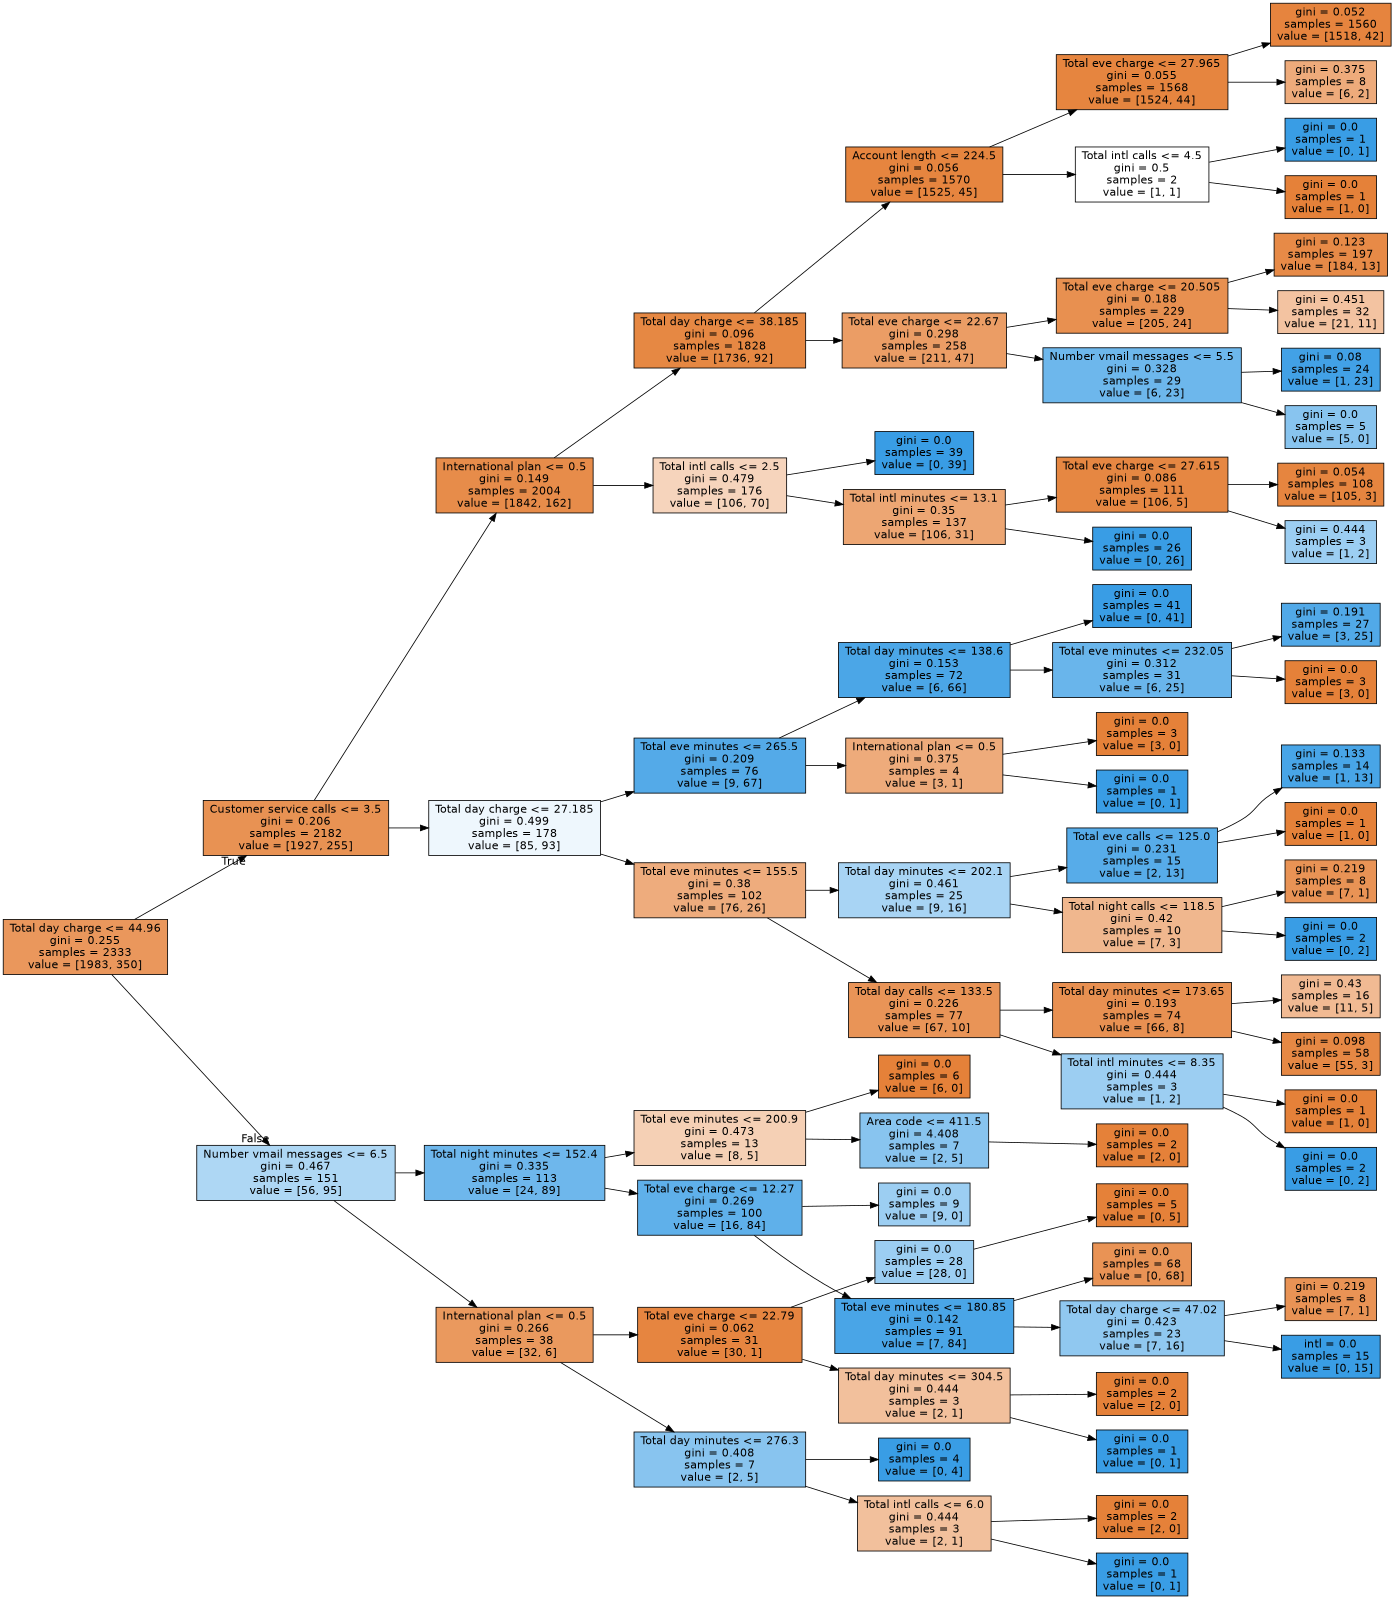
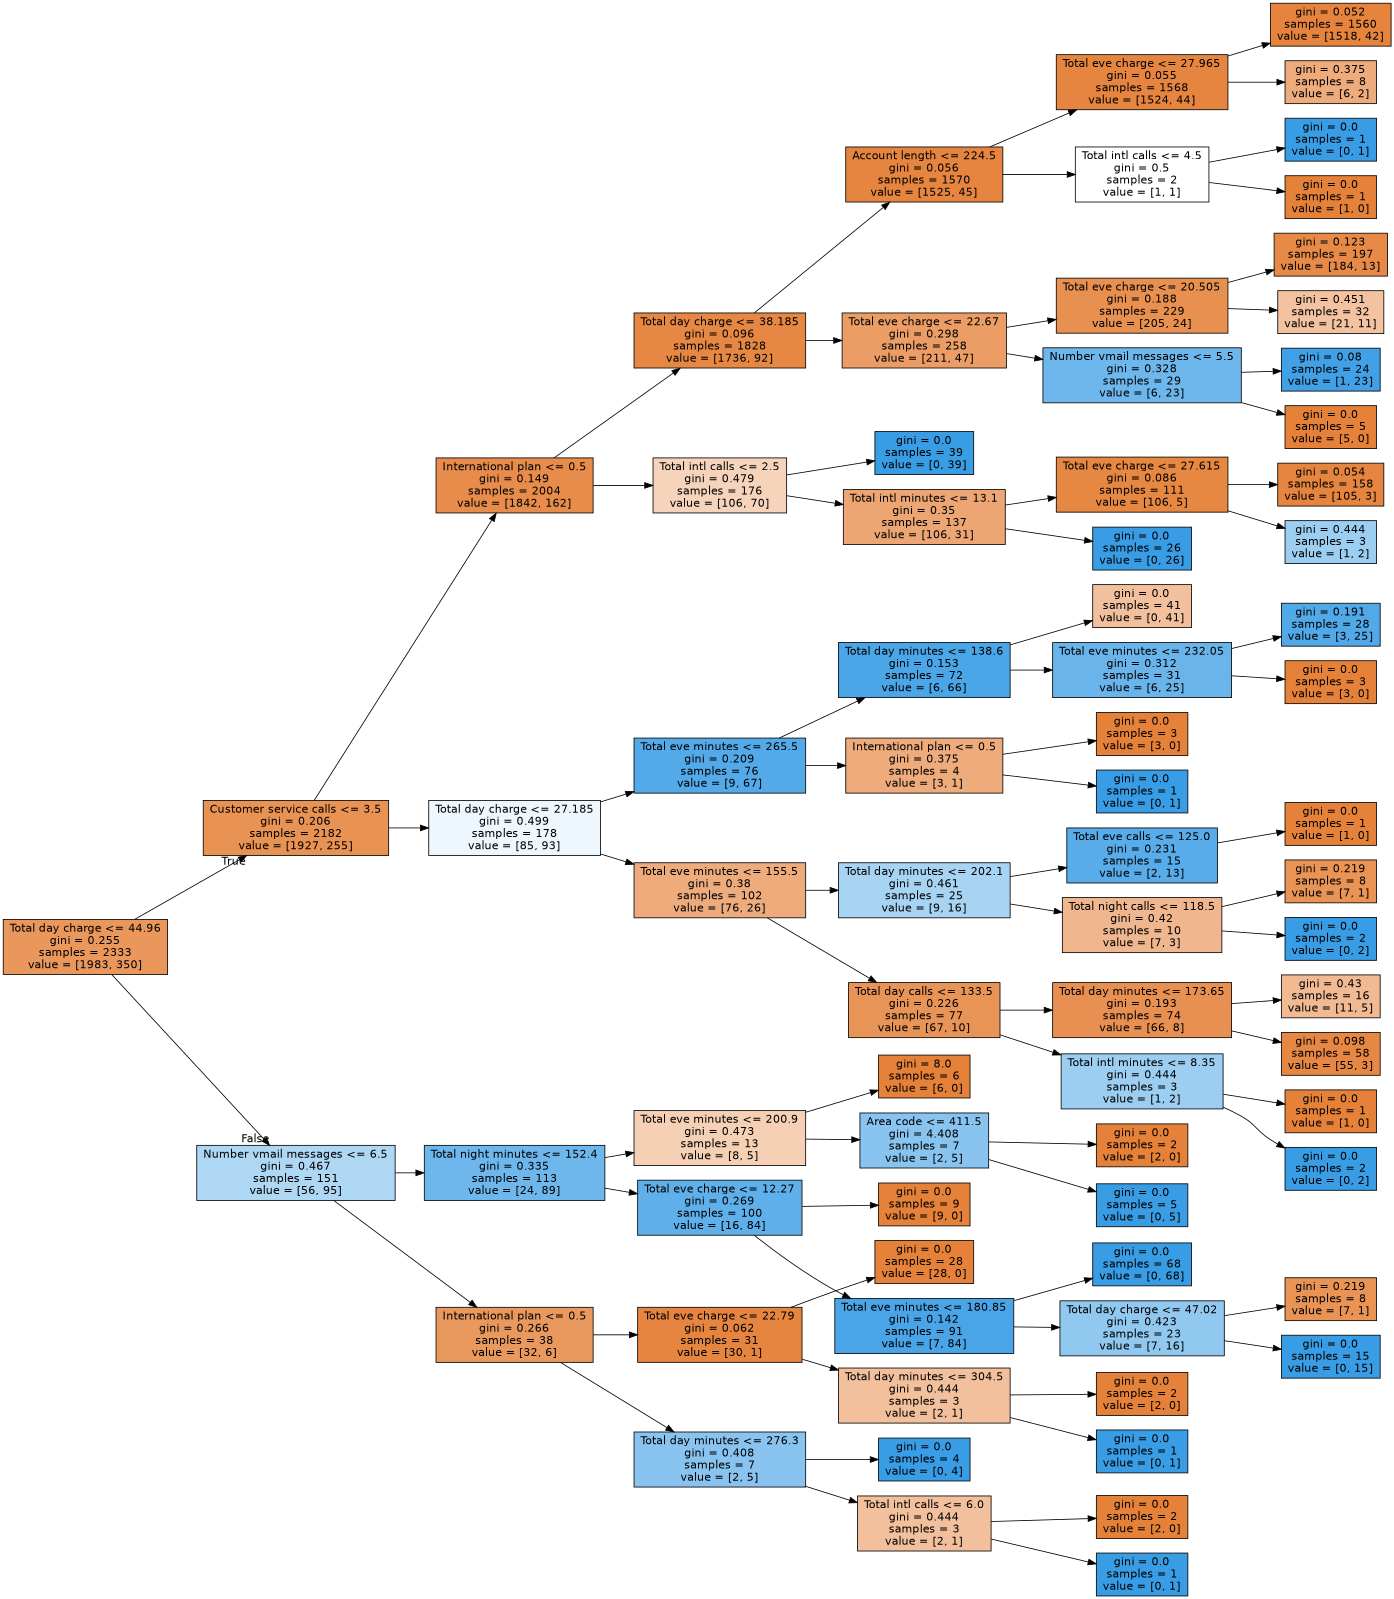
node "gini = 0.0 samples = 5 value = [5, 0]": fillcolor #88c4ef -> #e58139
node "gini = 0.054 samples = 108 value = [105, 3]": label "gini = 0.054 samples = 108 value = [105, 3]" -> "gini = 0.054 samples = 158 value = [105, 3]"
node "gini = 0.0 samples = 41 value = [0, 41]": fillcolor #399de5 -> #f2c09c
node "gini = 0.191 samples = 27 value = [3, 25]": label "gini = 0.191 samples = 27 value = [3, 25]" -> "gini = 0.191 samples = 28 value = [3, 25]"
node "gini = 0.133 samples = 14 value = [1, 13]": removed
node "gini = 0.0 samples = 6 value = [6, 0]": label "gini = 0.0 samples = 6 value = [6, 0]" -> "gini = 8.0 samples = 6 value = [6, 0]"
node "gini = 0.0 samples = 9 value = [9, 0]": fillcolor #9ccef2 -> #e58139
node "gini = 0.0 samples = 5 value = [0, 5]": fillcolor #e58139 -> #399de5
edge "gini = 0.0 samples = 28 value = [28, 0]" -> "gini = 0.0 samples = 5 value = [0, 5]": now "Area code <= 411.5 gini = 4.408 samples = 7 value = [2, 5]" -> "gini = 0.0 samples = 5 value = [0, 5]"
node "gini = 0.0 samples = 28 value = [28, 0]": fillcolor #9ccef2 -> #e58139
node "gini = 0.0 samples = 68 value = [0, 68]": fillcolor #e99355 -> #399de5
node "intl = 0.0 samples = 15 value = [0, 15]": label "intl = 0.0 samples = 15 value = [0, 15]" -> "gini = 0.0 samples = 15 value = [0, 15]"
